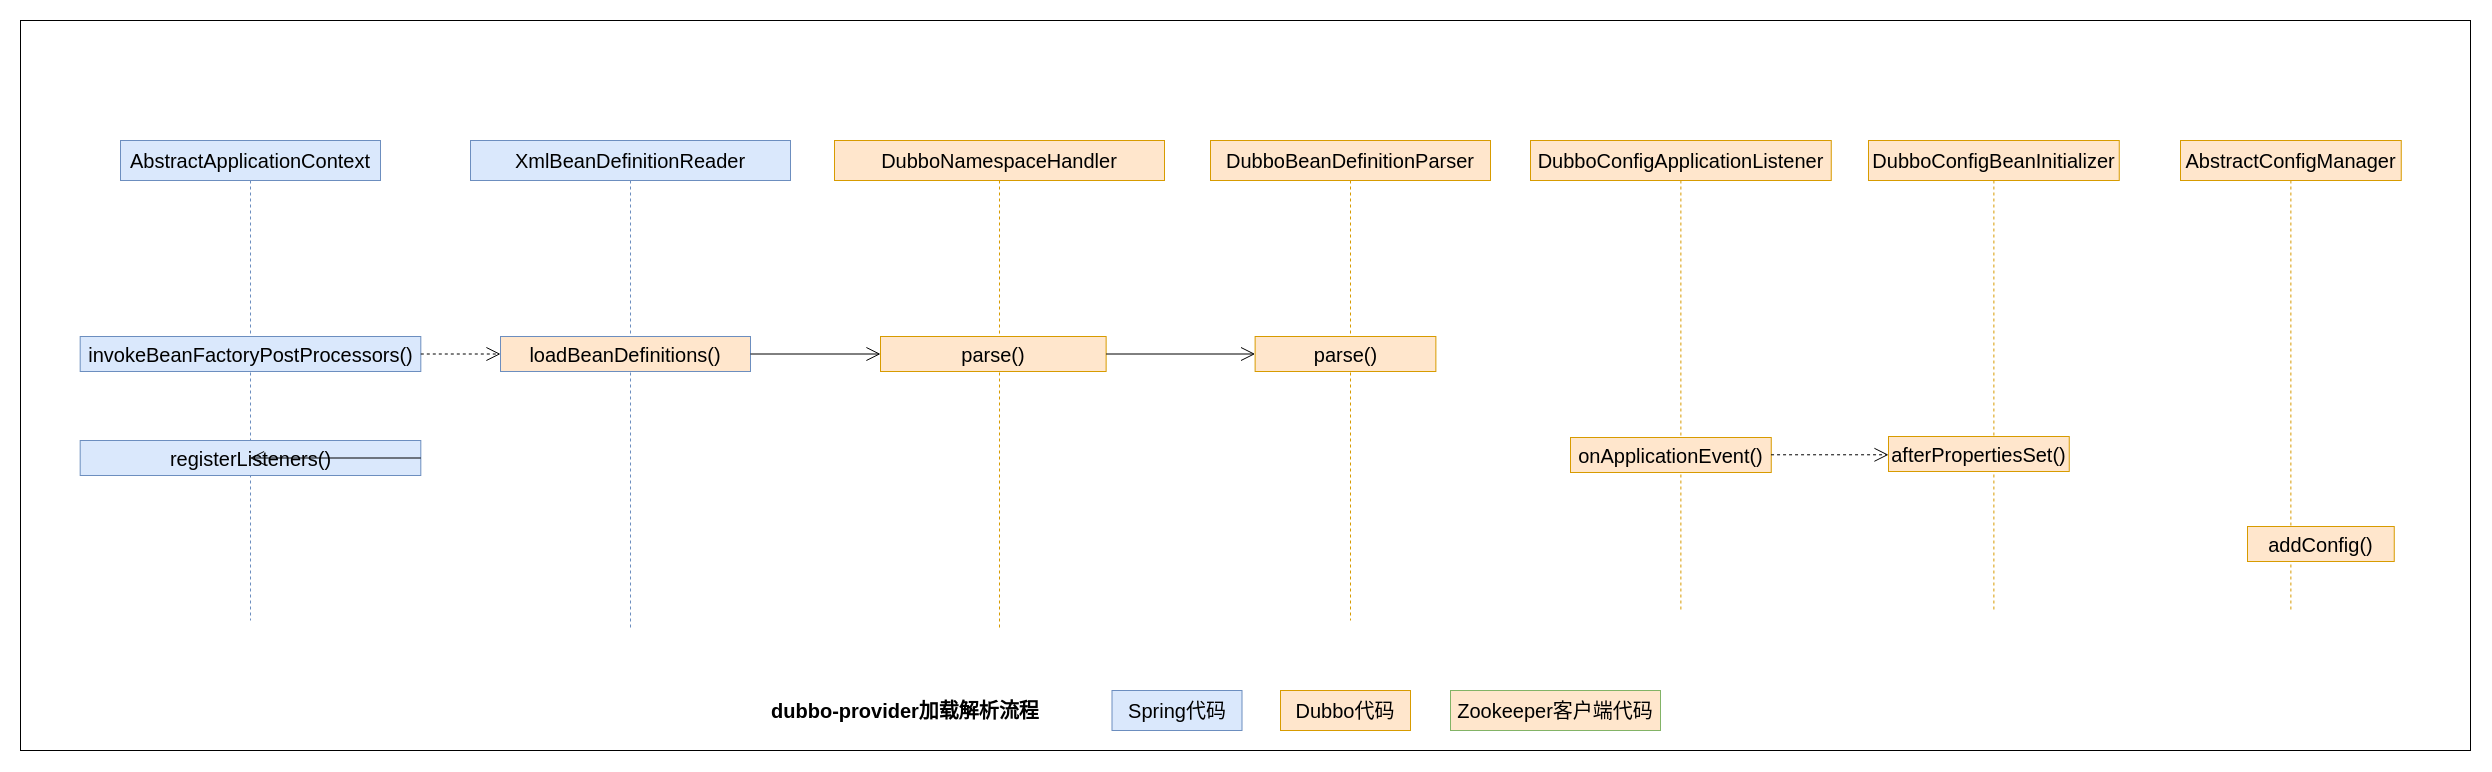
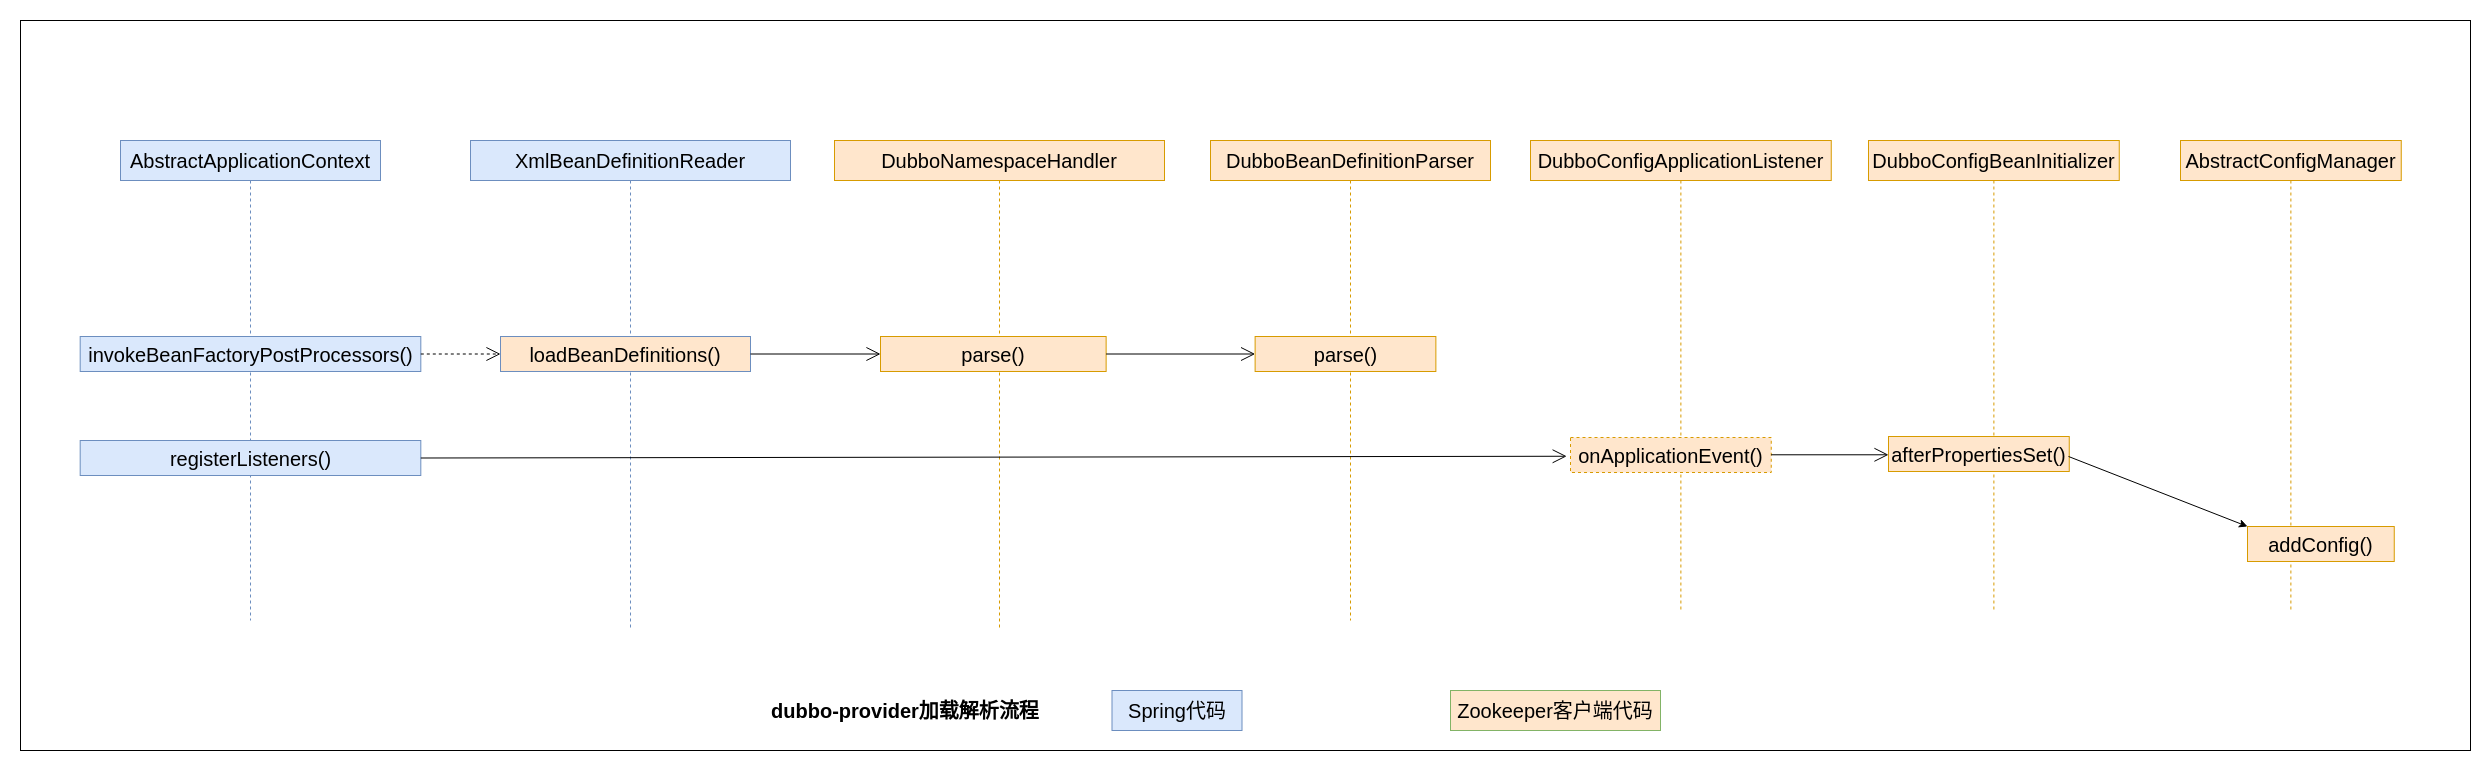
node "onApplicationEvent()": style solid -> dashed
edge "onApplicationEvent()" -> "afterPropertiesSet()": style dashed -> solid
edge "registerListeners()" -> "AbstractApplicationContext": now "registerListeners()" -> "onApplicationEvent()"
edge "afterPropertiesSet()" -> "addConfig()": added
node "Dubbo代码": removed
